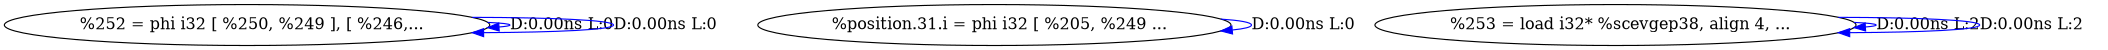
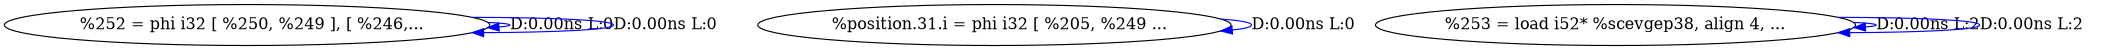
node "%253 = load i32* %scevgep38, align 4, ...": label "%253 = load i32* %scevgep38, align 4, ..." -> "%253 = load i52* %scevgep38, align 4, ..."
